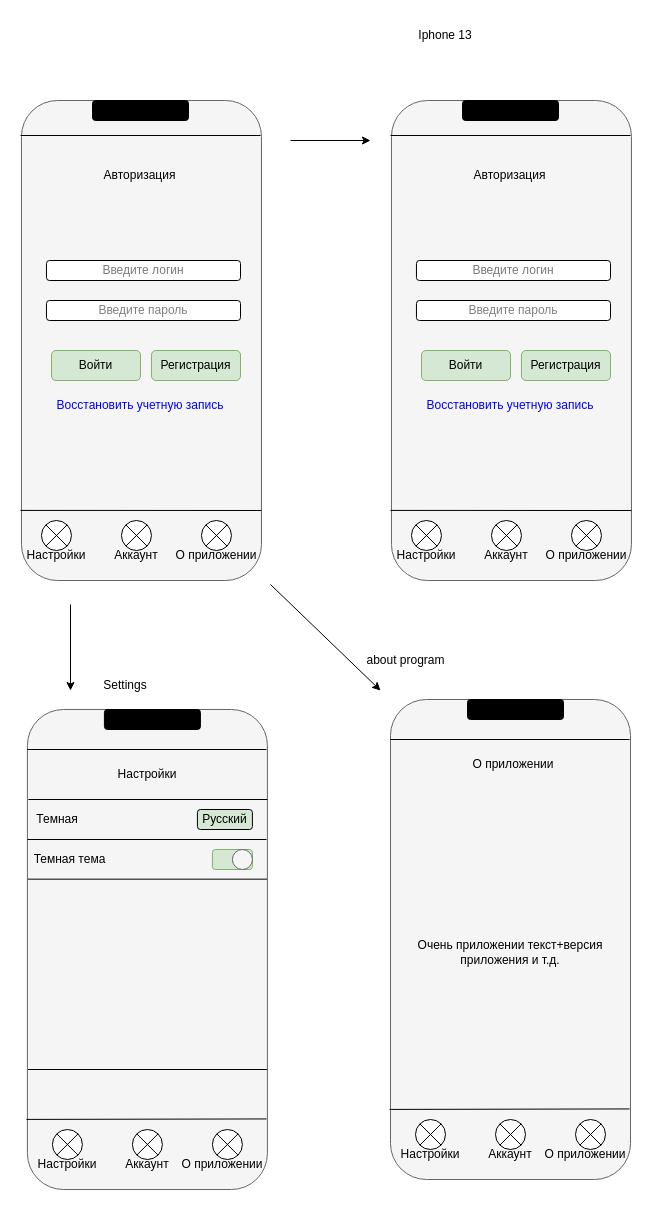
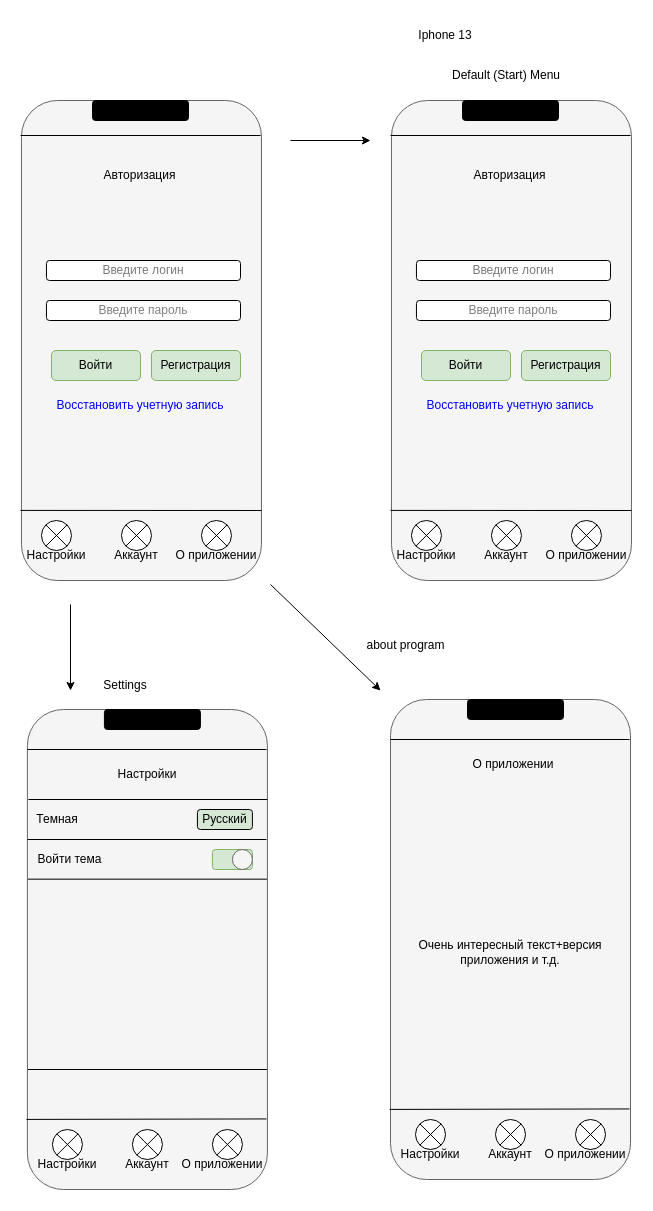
node "Default (Start) Menu": added
node "about program": moved (406, 661) -> (406, 646)
node "Темная тема": label "Темная тема" -> "Войти тема"
node "Очень приложении текст+версия приложения и т.д.": label "Очень приложении текст+версия приложения и т.д." -> "Очень интересный текст+версия приложения и т.д."
